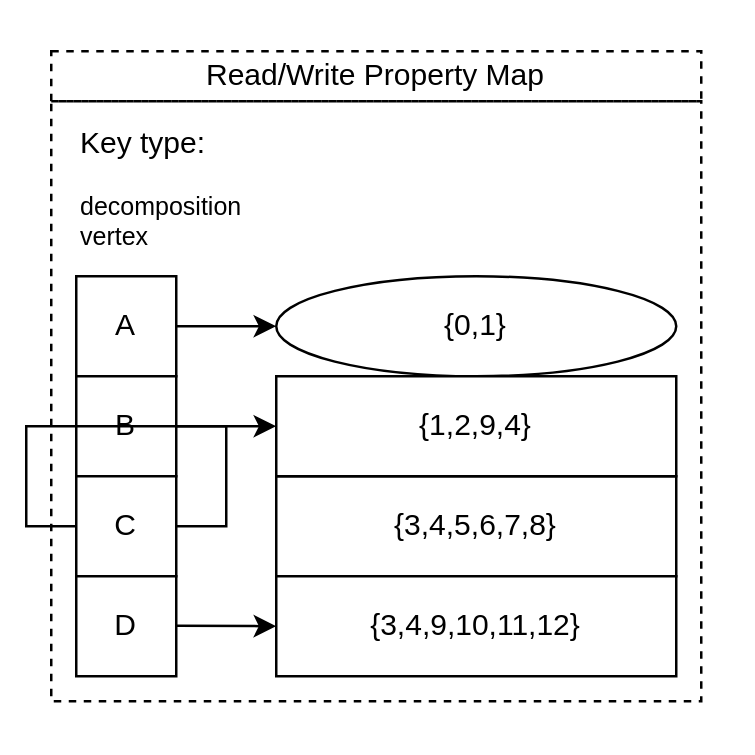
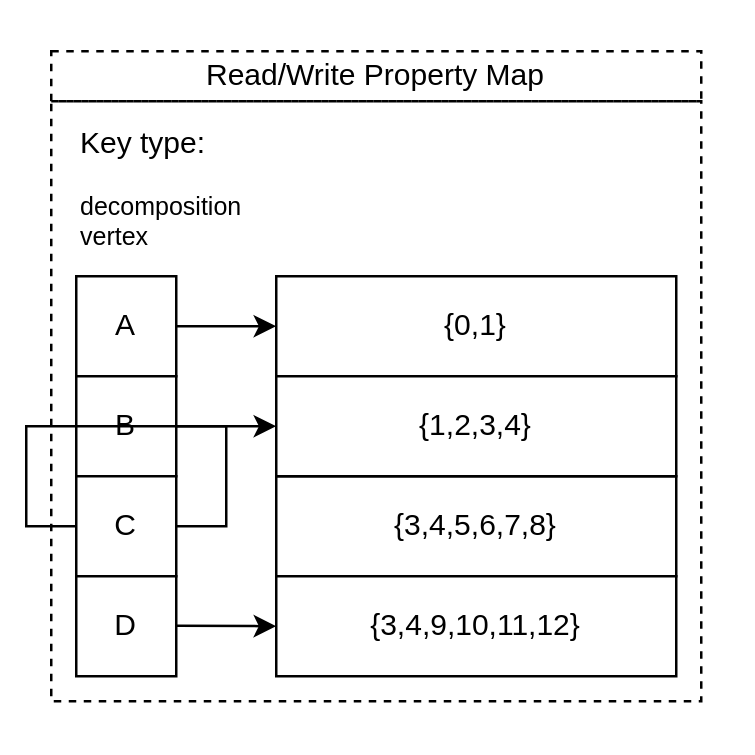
node "{0,1}": shape ellipse -> rectangle
node "{1,2,9,4}": label "{1,2,9,4}" -> "{1,2,3,4}"
